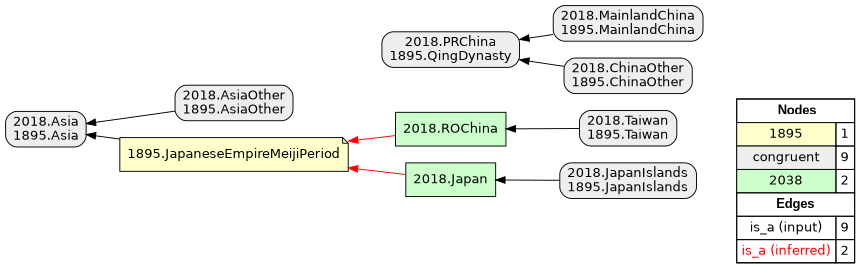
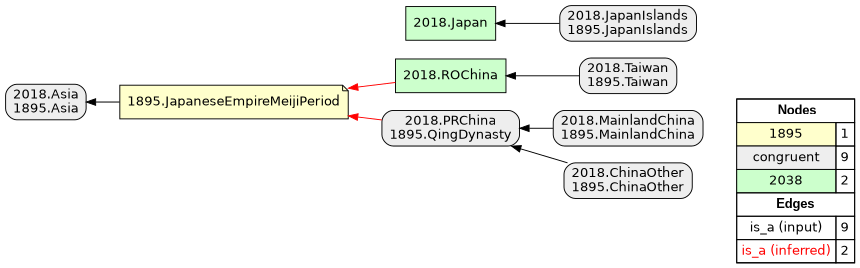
node "2018.AsiaOther 1895.AsiaOther": removed
edge "2018.Japan" -> "1895.JapaneseEmpireMeijiPeriod": now "2018.PRChina 1895.QingDynasty" -> "1895.JapaneseEmpireMeijiPeriod"
